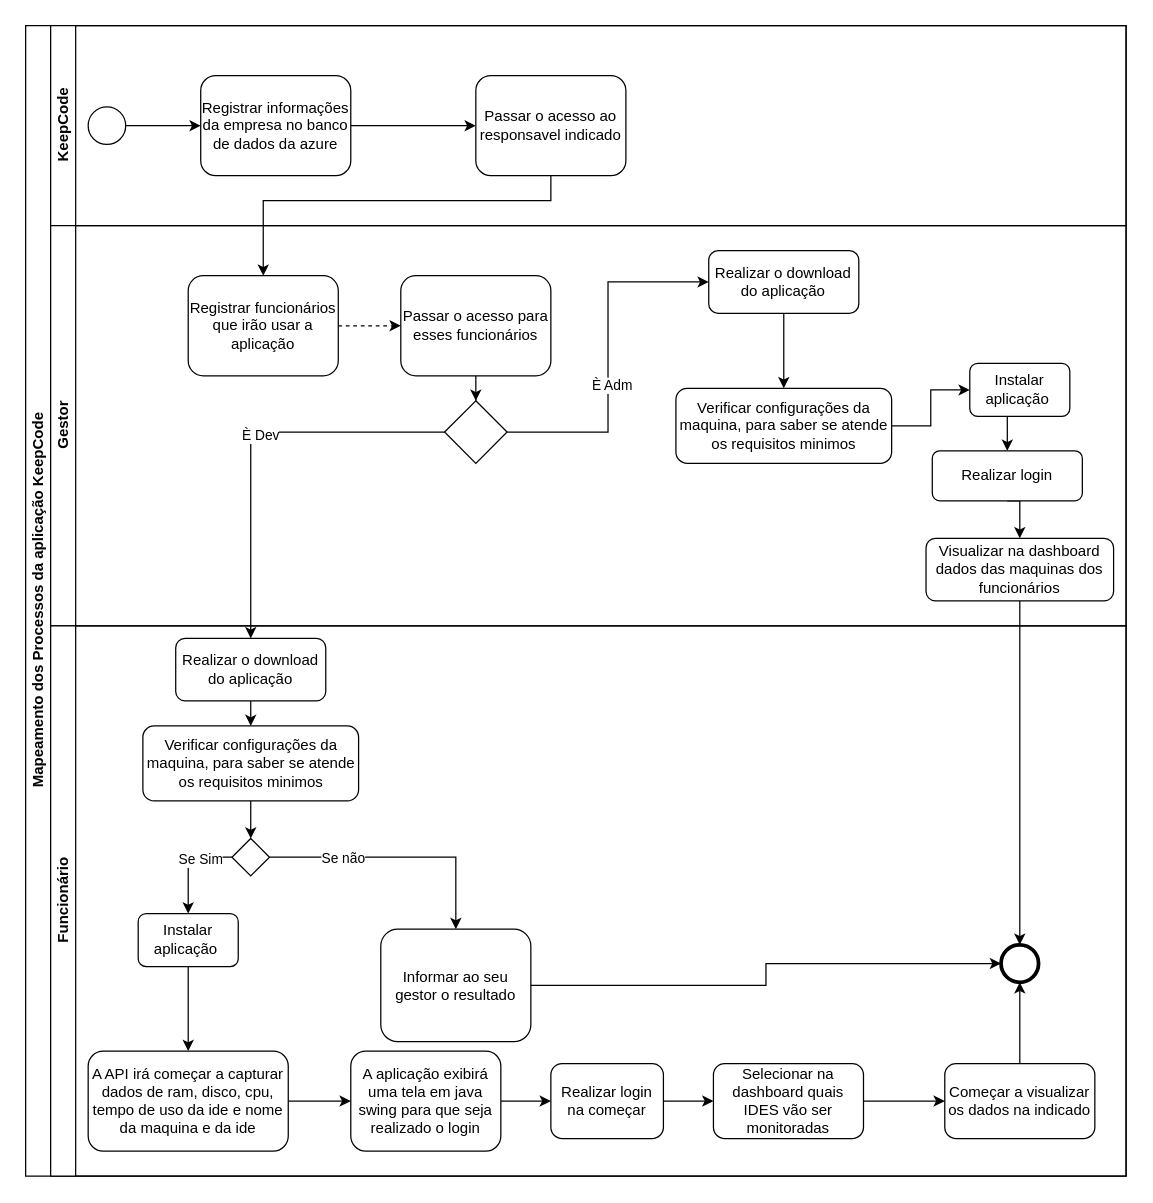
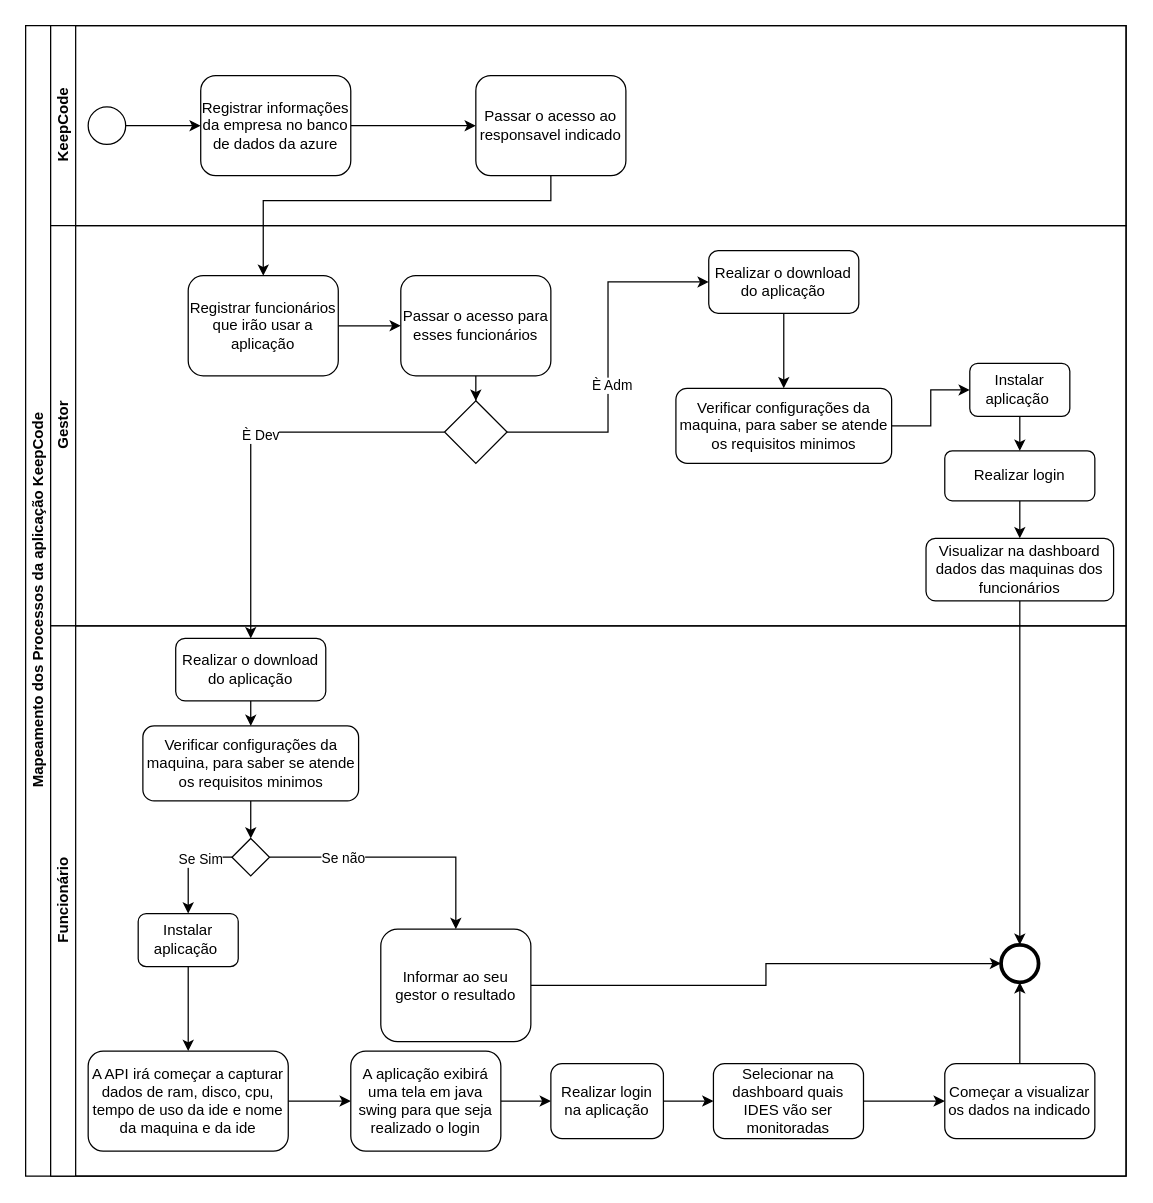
edge "Registrar funcionários que irão usar a aplicação" -> "Passar o acesso para esses funcionários": style dashed -> solid
node "Realizar login": moved (1007, 476) -> (1019, 476)
node "Realizar login na começar": label "Realizar login na começar" -> "Realizar login na aplicação"
